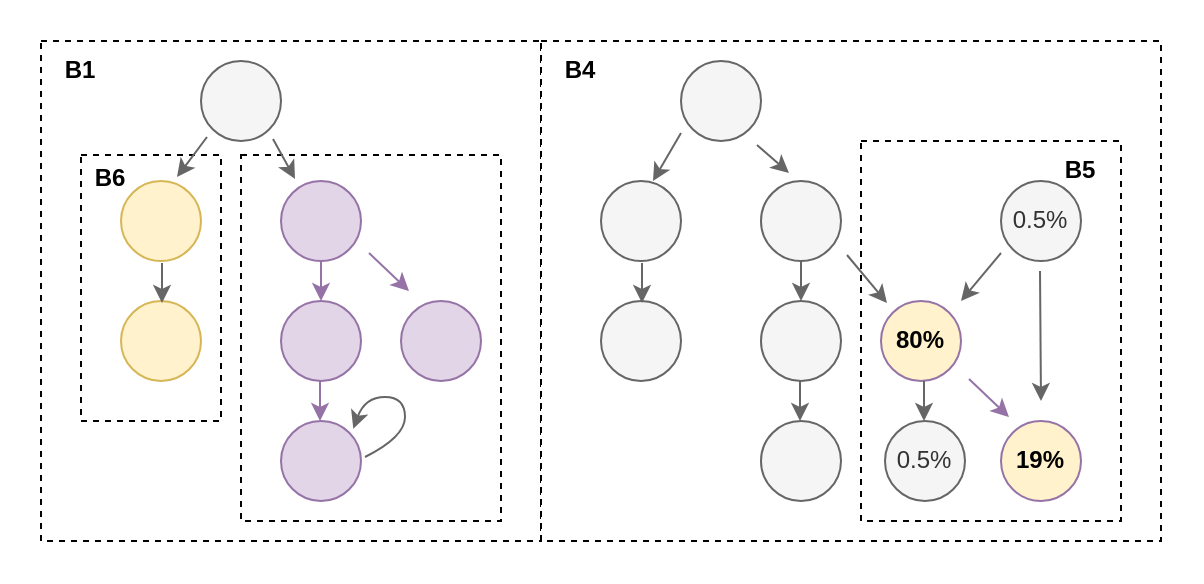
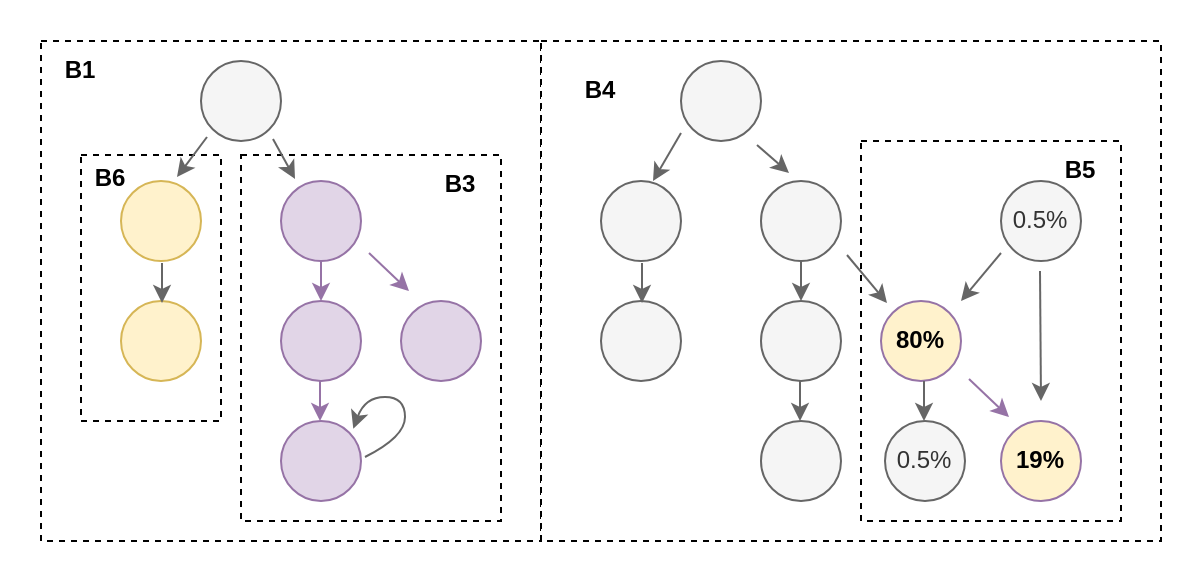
node "B4": moved (581, 71) -> (601, 91)
node "B3": added
